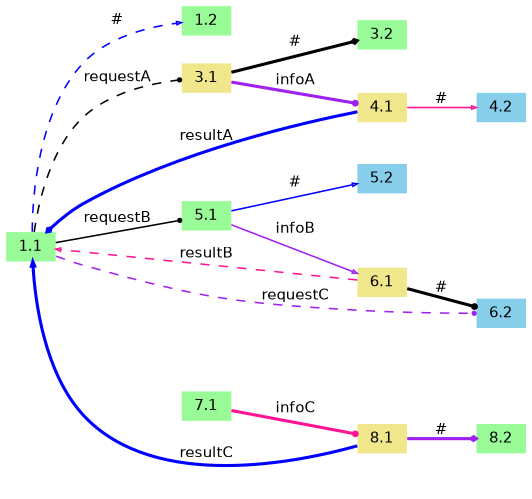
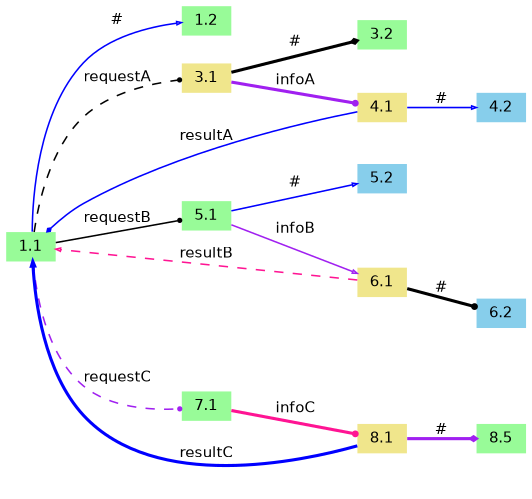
edge "1.1" -> "1.2": style dashed -> solid
edge "4.1" -> "4.2": color deeppink -> blue
edge "4.1" -> "1.1": style bold -> solid
edge "1.1" -> "6.2": now "1.1" -> "7.1"
node "8.2": label "8.2" -> "8.5"
